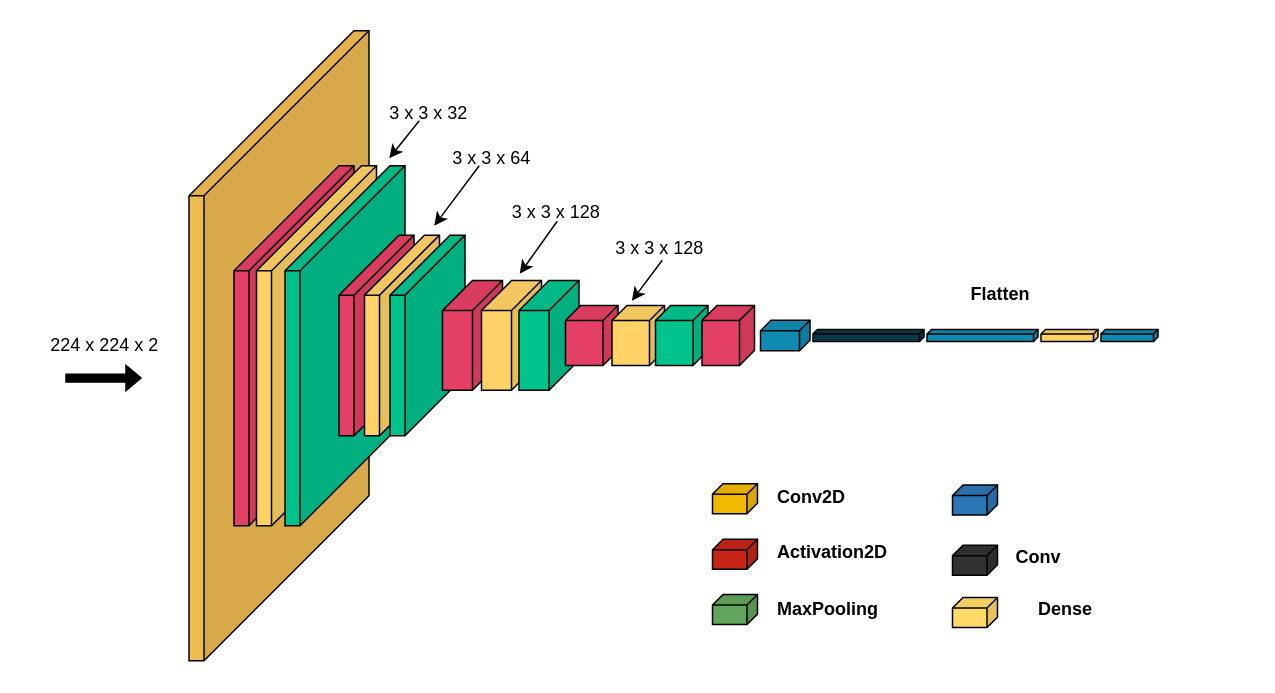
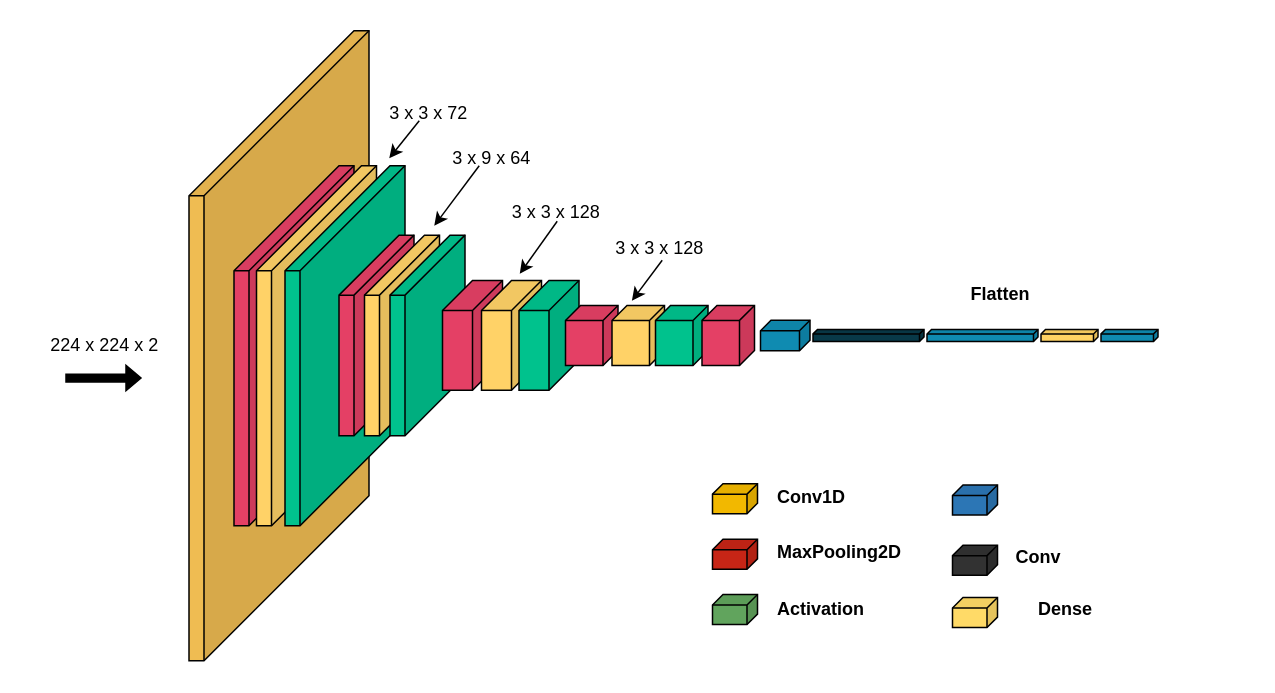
node "3 x 3 x 32": label "3 x 3 x 32" -> "3 x 3 x 72"
node "3 x 3 x 64": label "3 x 3 x 64" -> "3 x 9 x 64"
node "Conv2D": label "Conv2D" -> "Conv1D"
node "Activation2D": label "Activation2D" -> "MaxPooling2D"
node "MaxPooling": label "MaxPooling" -> "Activation"
